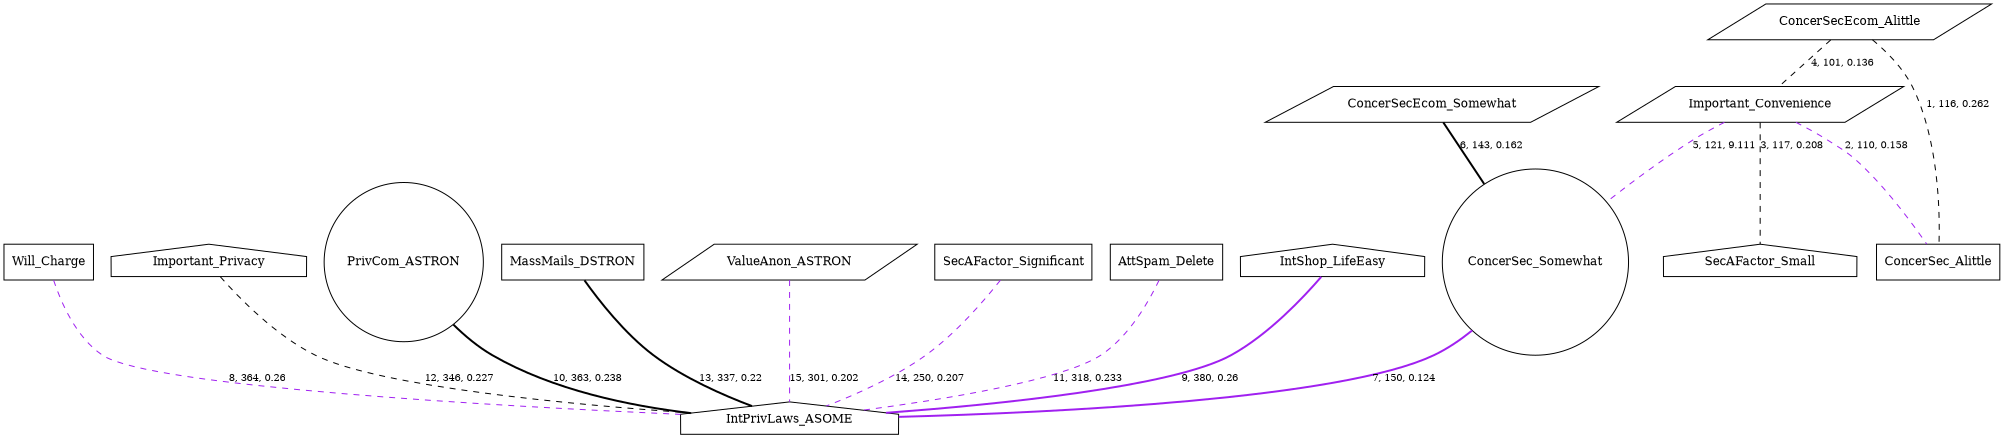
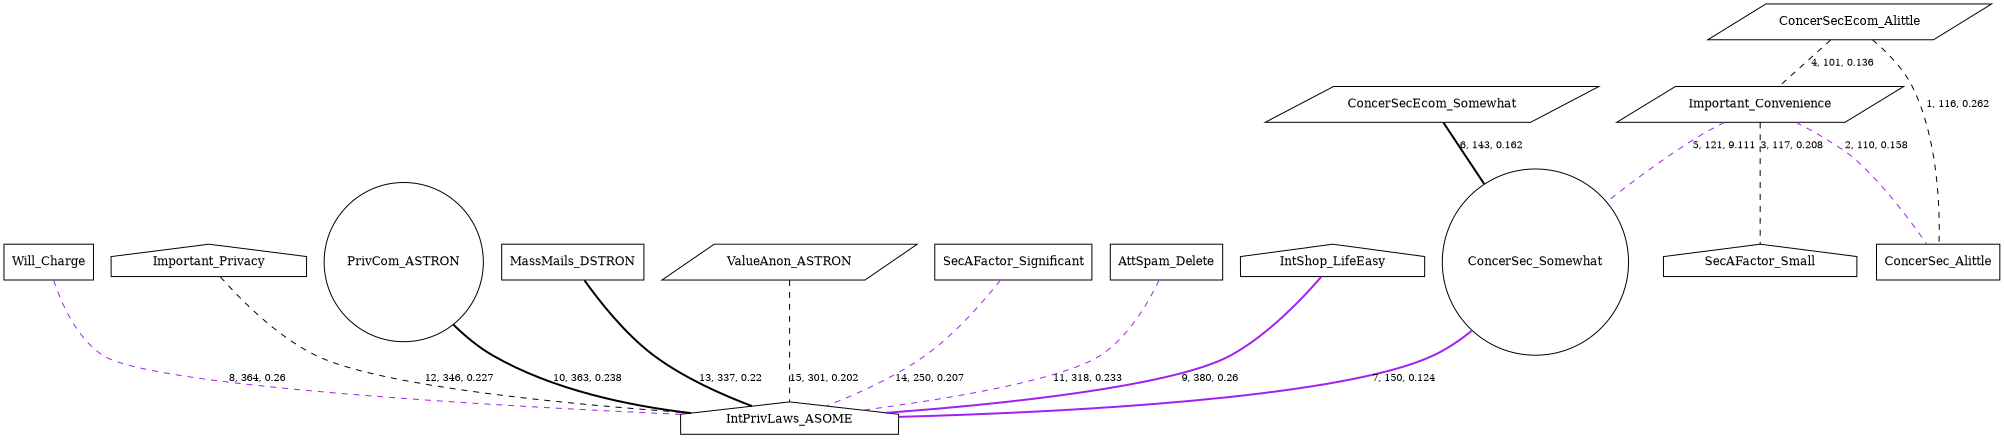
edge "ValueAnon_ASTRON" -- "IntPrivLaws_ASOME": color purple -> black
